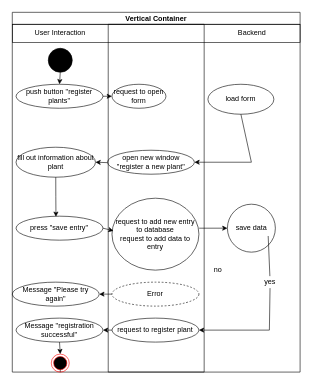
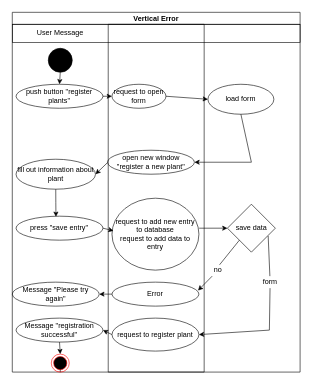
node "Vertical Container": label "Vertical Container" -> "Vertical Error"
node "User Interaction": label "User Interaction" -> "User Message"
node "Backend": removed
edge "request to open form" -> "load form": added
node "fill out information about plant": moved (56, 162) -> (56, 174)
node "save data": shape ellipse -> diamond
edge "save data" -- "no": added
node "yes": label "yes" -> "form"
edge "no" -> "Error": added
node "Error": style dashed -> solid
node "request to register plant": size 87x24 -> 87x33
